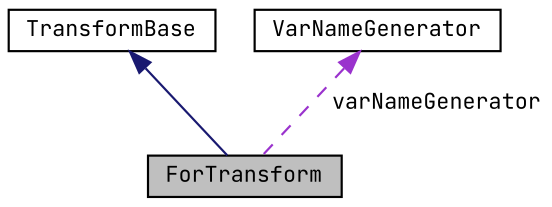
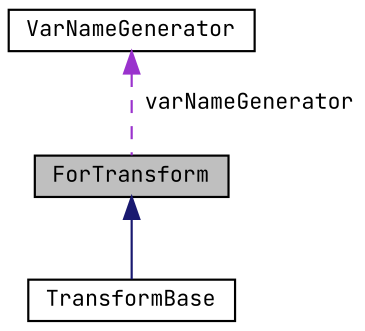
edge "ForTransform" -> "TransformBase": reversed
